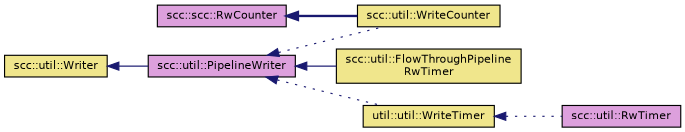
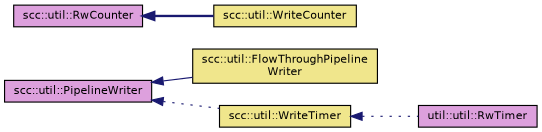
node "scc::scc::RwCounter": label "scc::scc::RwCounter" -> "scc::util::RwCounter"
edge "scc::util::WriteCounter" -> "scc::util::PipelineWriter": removed
node "scc::util::Writer": removed
node "scc::util::FlowThroughPipeline RwTimer": label "scc::util::FlowThroughPipeline RwTimer" -> "scc::util::FlowThroughPipeline Writer"
node "util::util::WriteTimer": label "util::util::WriteTimer" -> "scc::util::WriteTimer"
node "scc::util::RwTimer": label "scc::util::RwTimer" -> "util::util::RwTimer"
